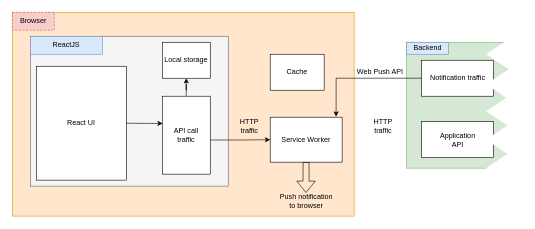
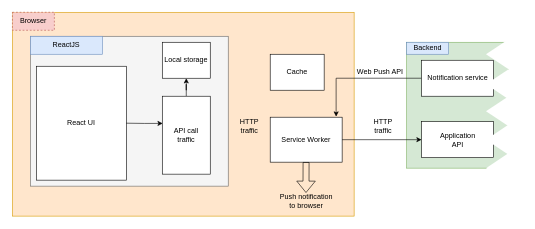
node "Notification traffic": label "Notification traffic" -> "Notification service"
edge "API call traffic" -> "Service Worker": removed
edge "Service Worker" -> "Application API": added
